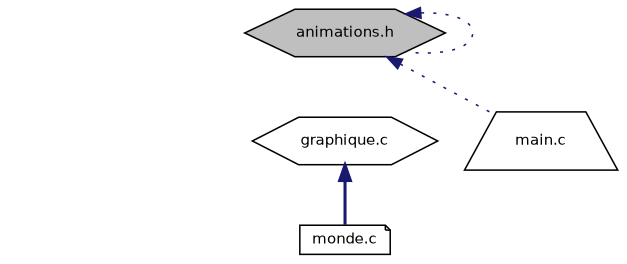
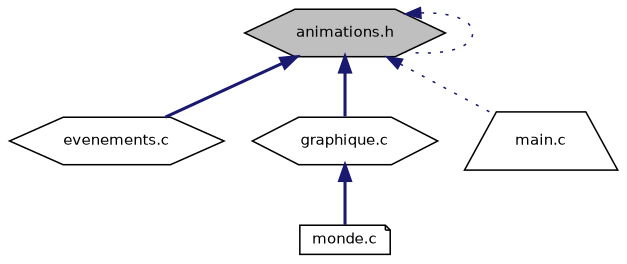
edge "graphique.c" -> "animations.h": added
node "evenements.c": added
